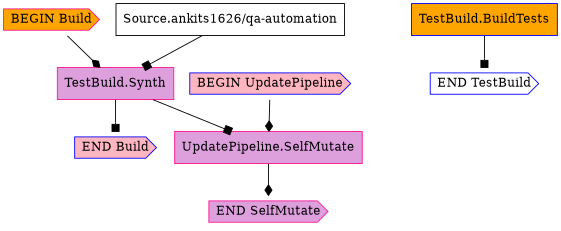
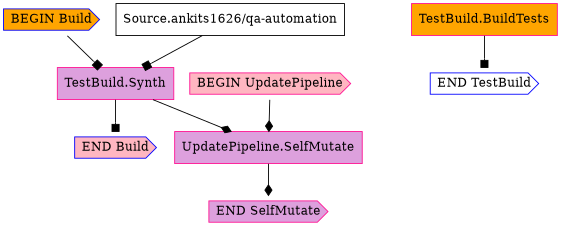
node "BEGIN Build": color deeppink -> blue
node "TestBuild.BuildTests": color blue -> deeppink
edge "BEGIN Build" -> "TestBuild.Synth": arrowhead diamond -> box
node "BEGIN UpdatePipeline": color blue -> deeppink
edge "TestBuild.Synth" -> "UpdatePipeline.SelfMutate": arrowhead box -> diamond
